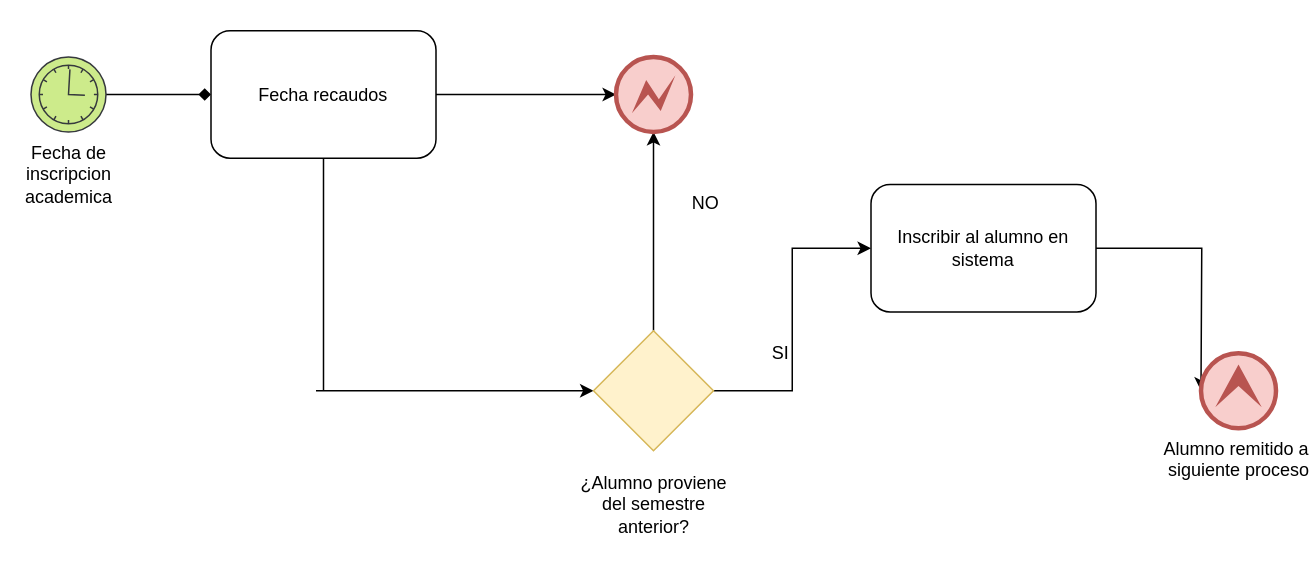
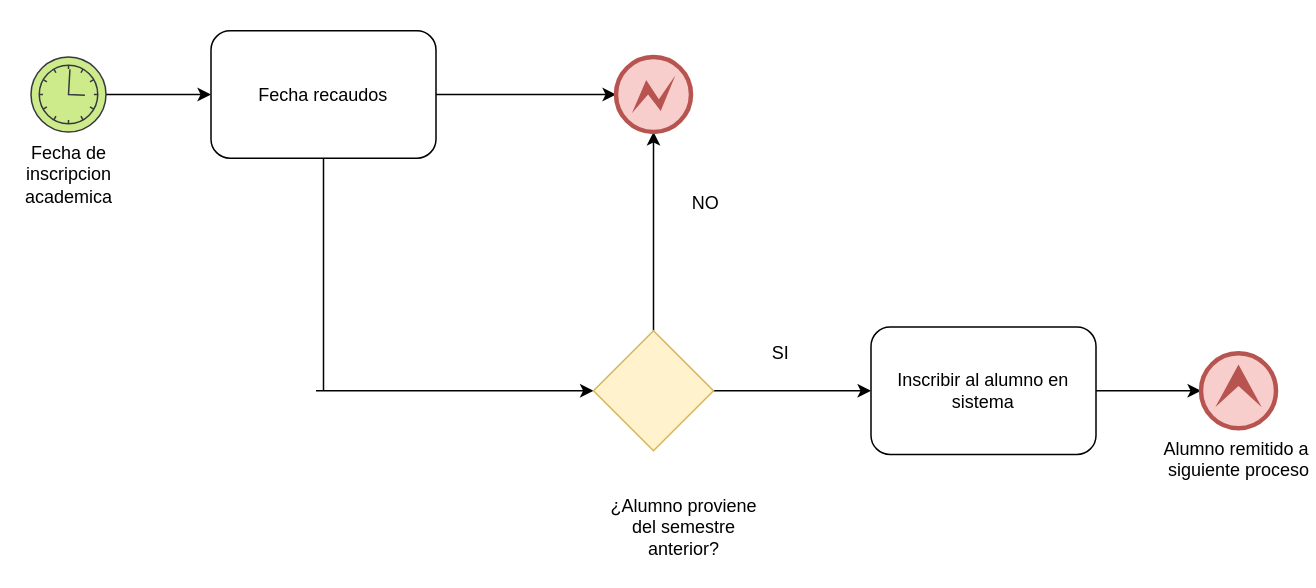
edge "Fecha de inscripcion academica" -> "Fecha recaudos": arrowhead diamond -> classic
node "Inscribir al alumno en sistema": moved (983, 248) -> (983, 391)
node "¿Alumno proviene del semestre anterior?": moved (653, 505) -> (683, 528)
